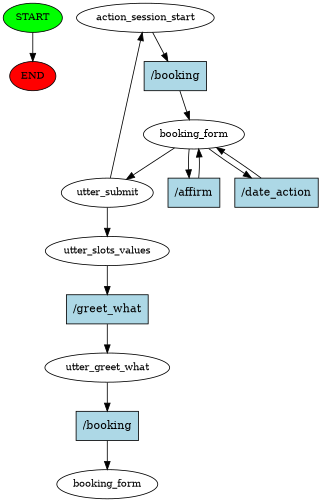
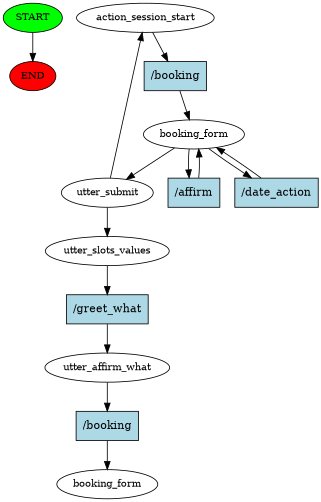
node "utter_greet_what": label "utter_greet_what" -> "utter_affirm_what"
